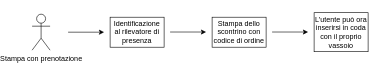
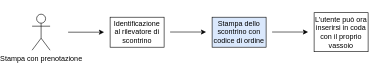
node "Identificazione al rilevatore di presenza": label "Identificazione al rilevatore di presenza" -> "Identificazione al rilevatore di scontrino"
node "Stampa dello scontrino con codice di ordine": fillcolor #ffffff -> #dae8fc
